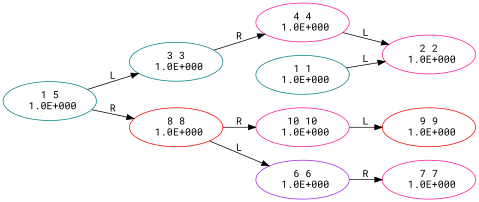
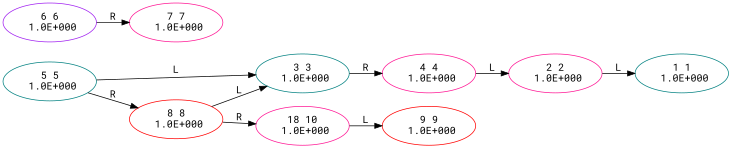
edge "1 1 1.0E+000" -> "2 2 1.0E+000": reversed
node "1 5 1.0E+000": label "1 5 1.0E+000" -> "5 5 1.0E+000"
node "10 10 1.0E+000": label "10 10 1.0E+000" -> "18 10 1.0E+000"
edge "8 8 1.0E+000" -> "6 6 1.0E+000": now "8 8 1.0E+000" -> "3 3 1.0E+000"
